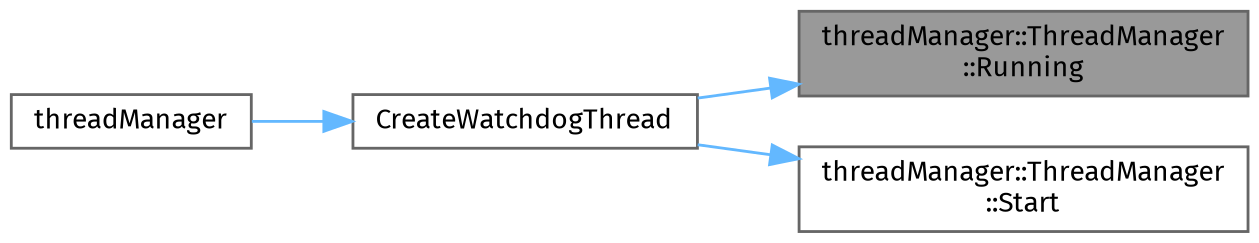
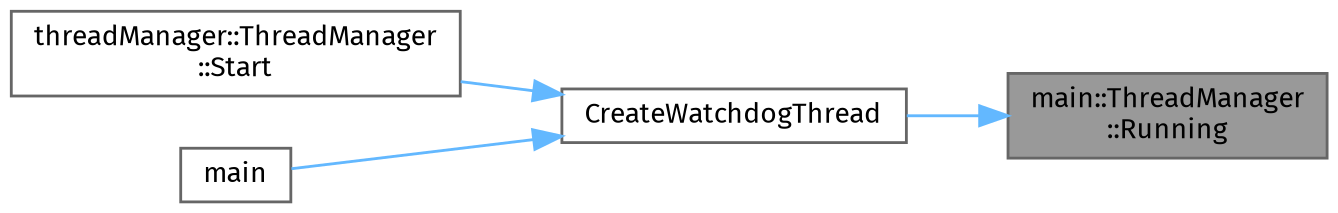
node "threadManager::ThreadManager ::Running": label "threadManager::ThreadManager ::Running" -> "main::ThreadManager ::Running"
node "threadManager": label "threadManager" -> "main"
edge "CreateWatchdogThread" -> "threadManager::ThreadManager ::Start": reversed
